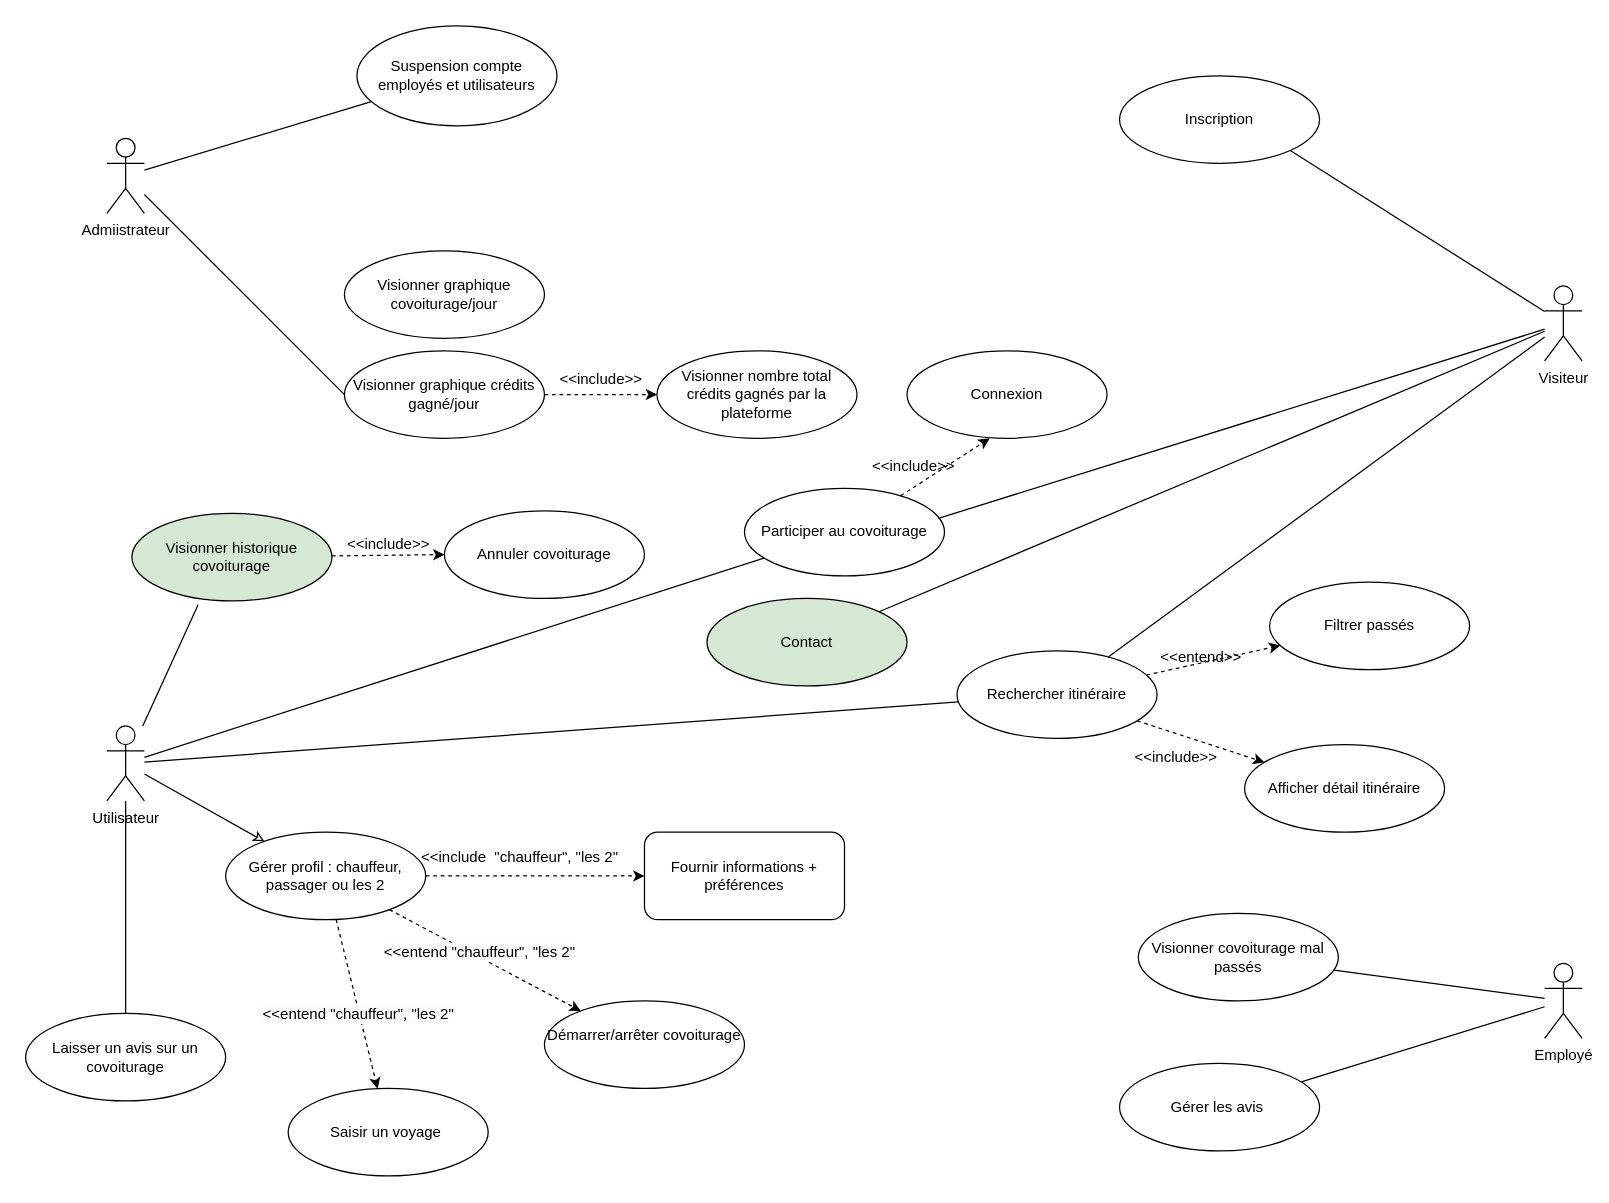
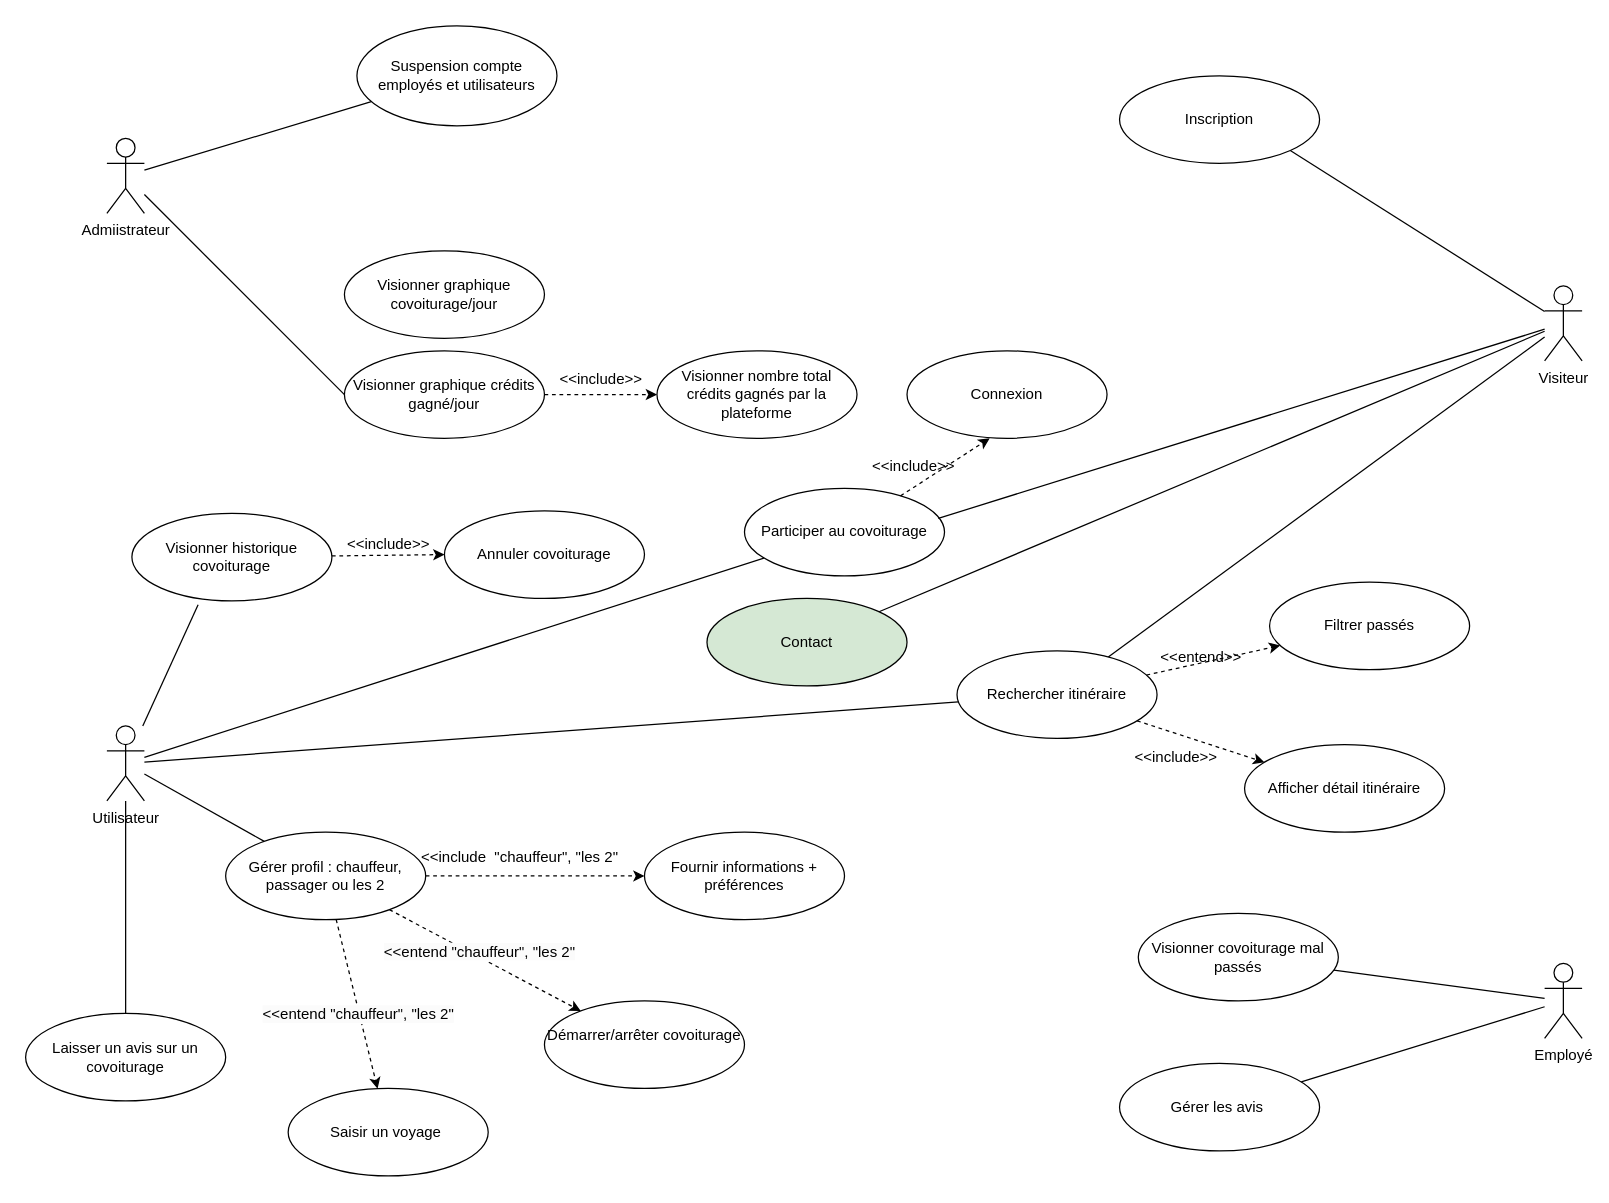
node "Visionner historique covoiturage": fillcolor #d5e8d4 -> #ffffff
edge "Utilisateur" -> "Gérer profil : chauffeur, passager ou les 2": arrowhead classic -> none
node "Fournir informations + préférences": shape rounded rectangle -> ellipse
